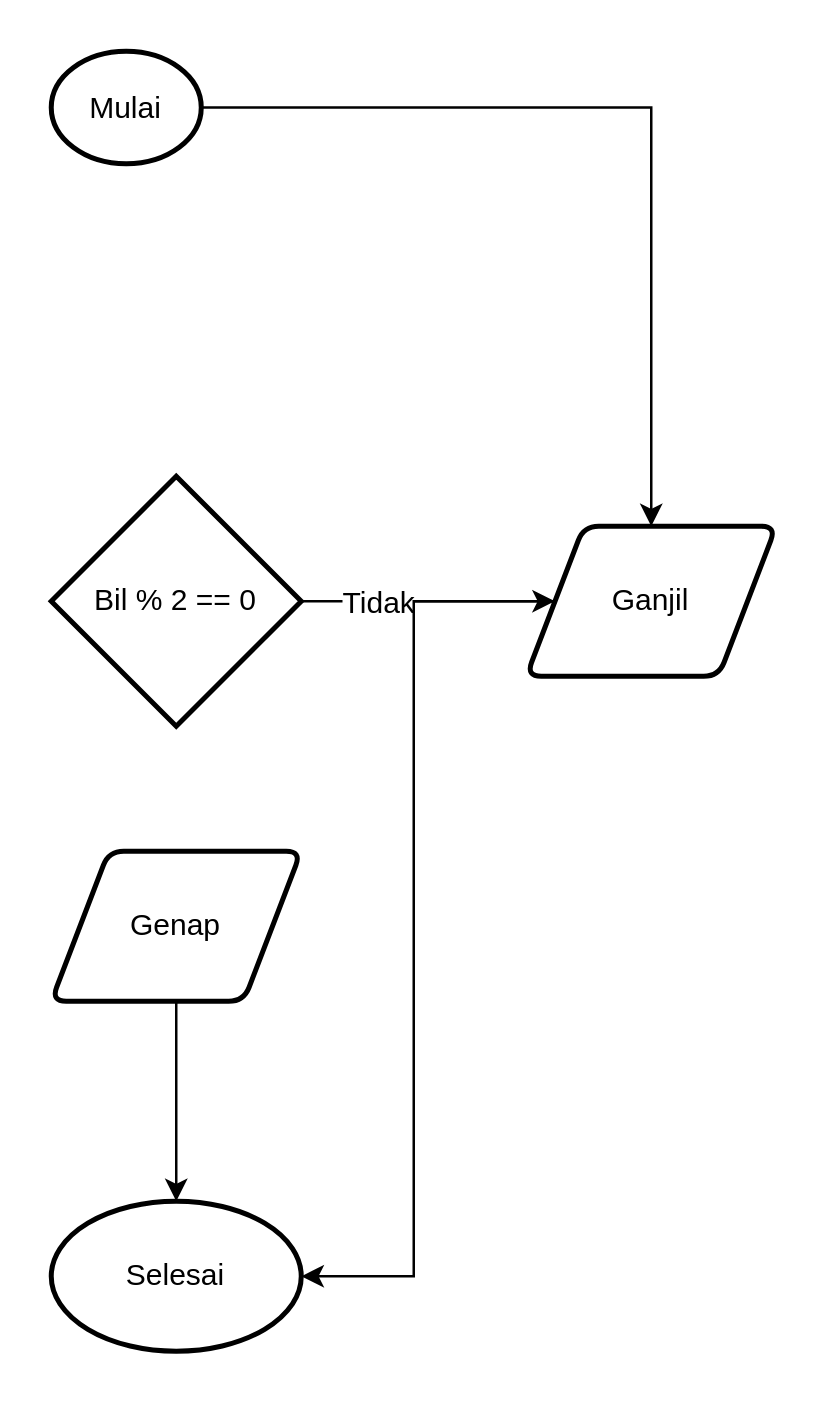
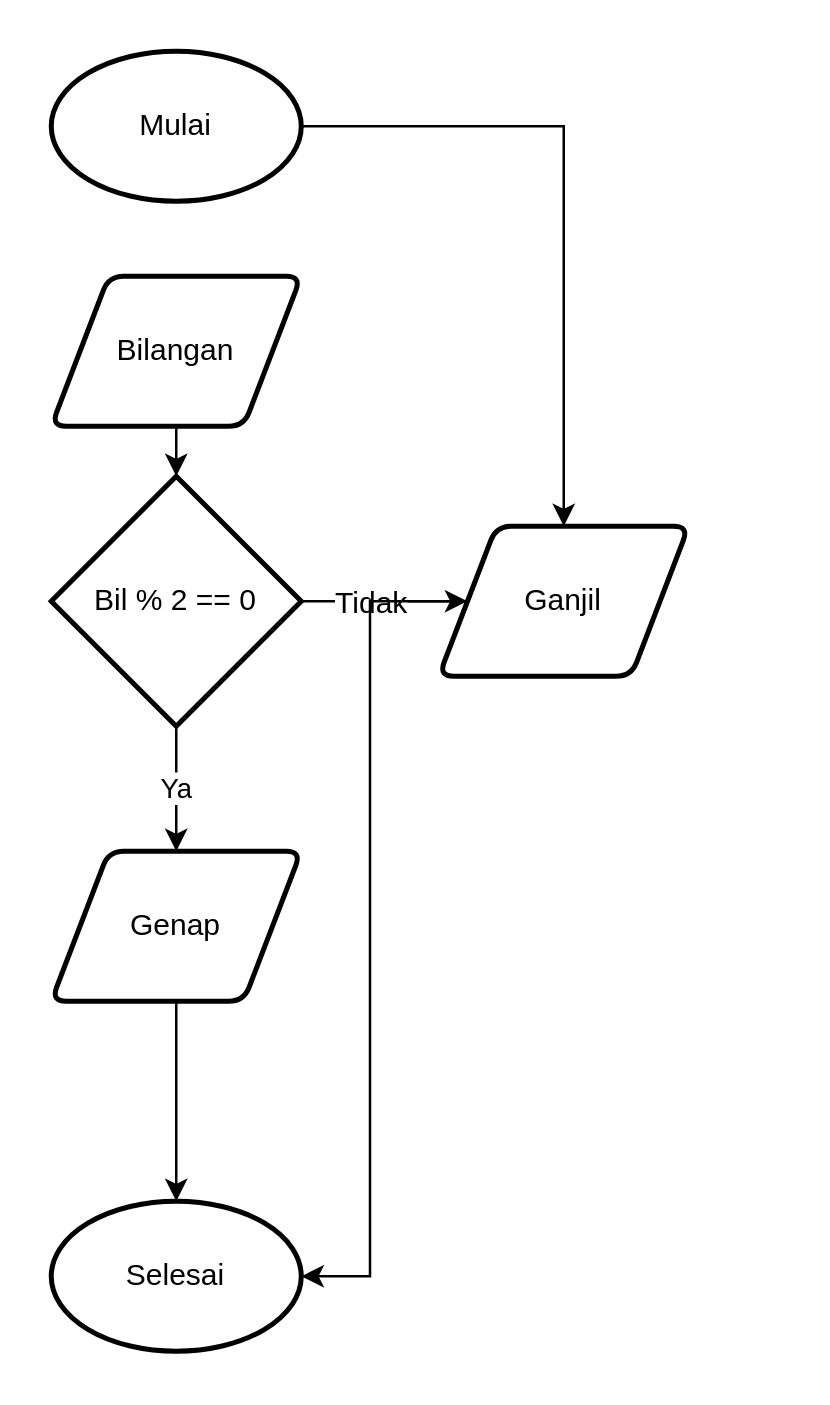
node "Mulai": size 150x113 -> 250x150
node "Bilangan": added
edge "Bilangan" -> "Bil % 2 == 0": added
node "Ganjil": moved (651, 601) -> (564, 601)
edge "Bil % 2 == 0" -> "Genap": added, label "Ya"
